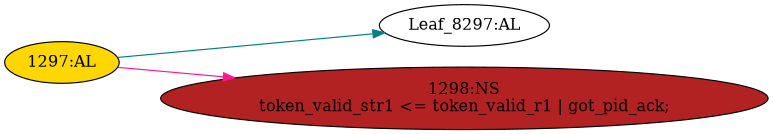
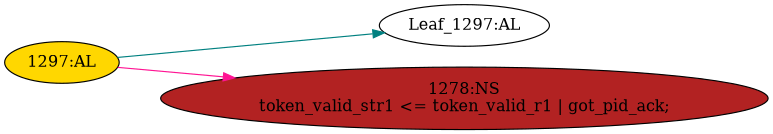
node "Leaf_8297:AL": label "Leaf_8297:AL" -> "Leaf_1297:AL"
node "1298:NS token_valid_str1 <= token_valid_r1 | got_pid_ack;": label "1298:NS token_valid_str1 <= token_valid_r1 | got_pid_ack;" -> "1278:NS token_valid_str1 <= token_valid_r1 | got_pid_ack;"
